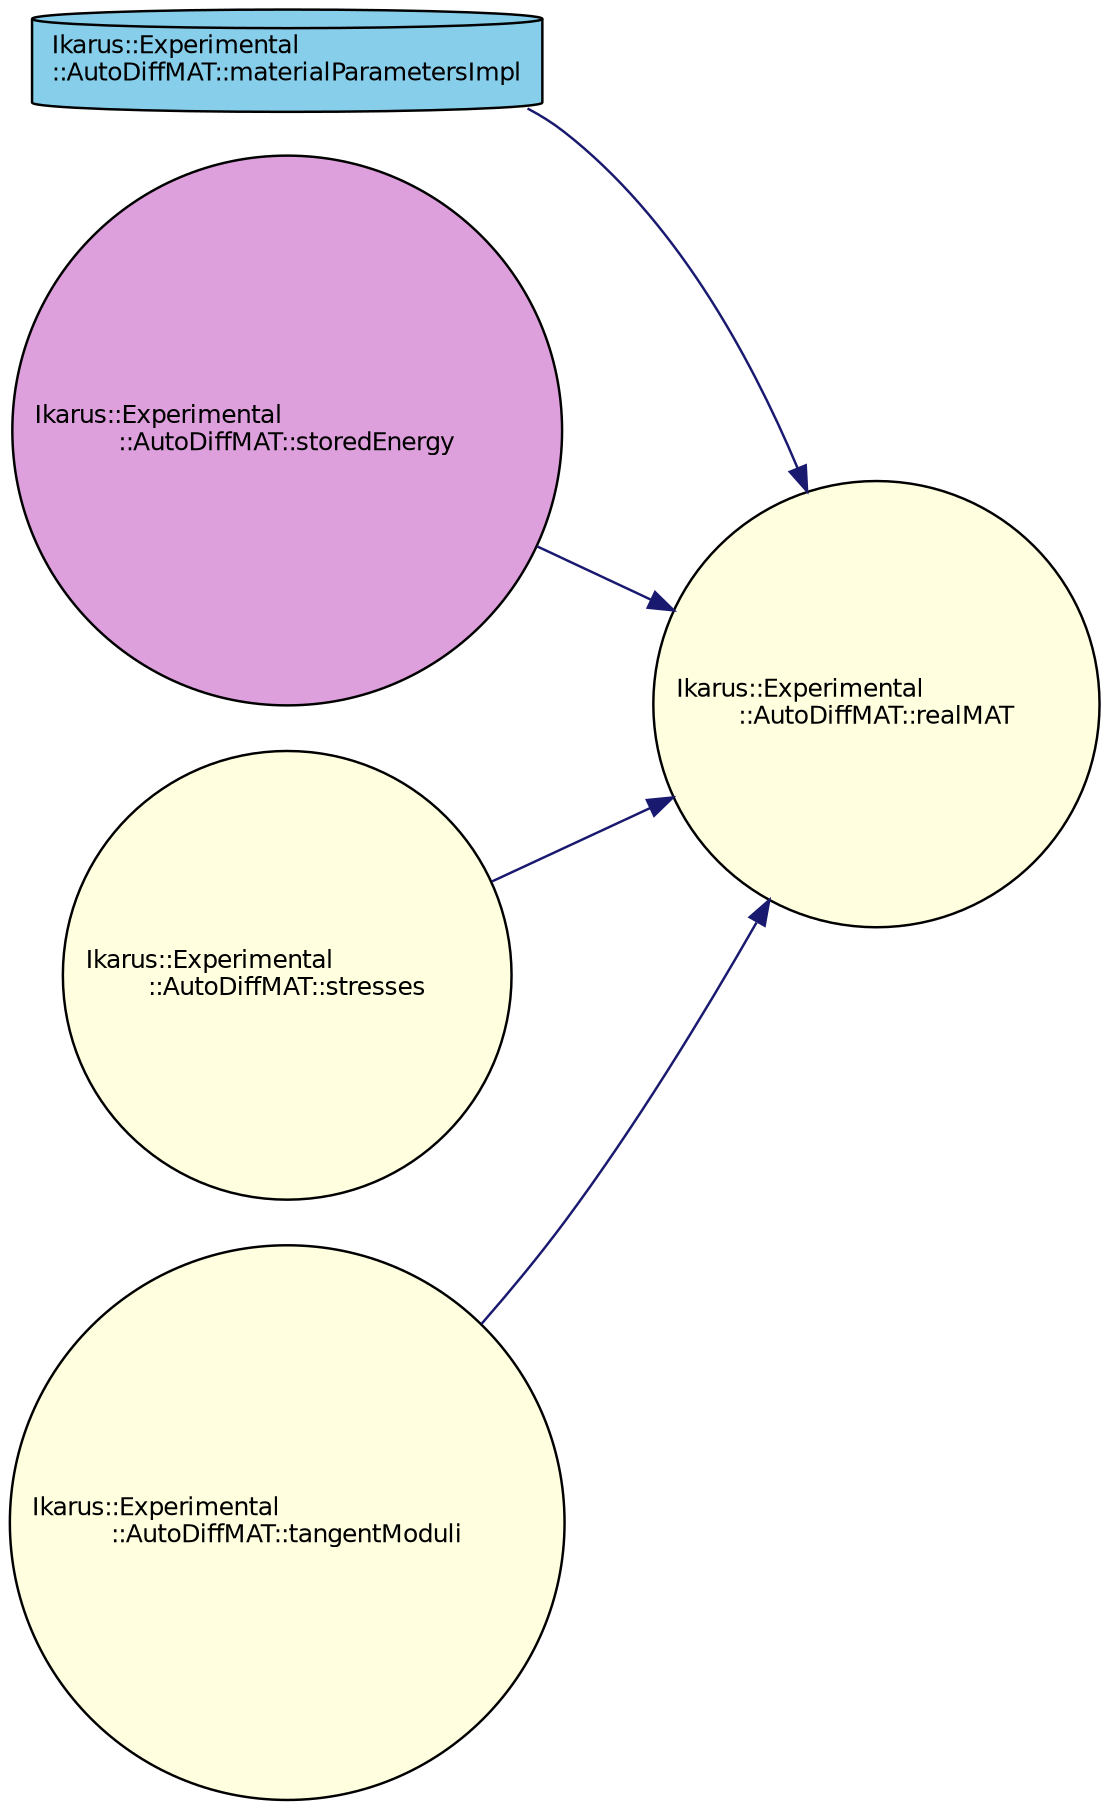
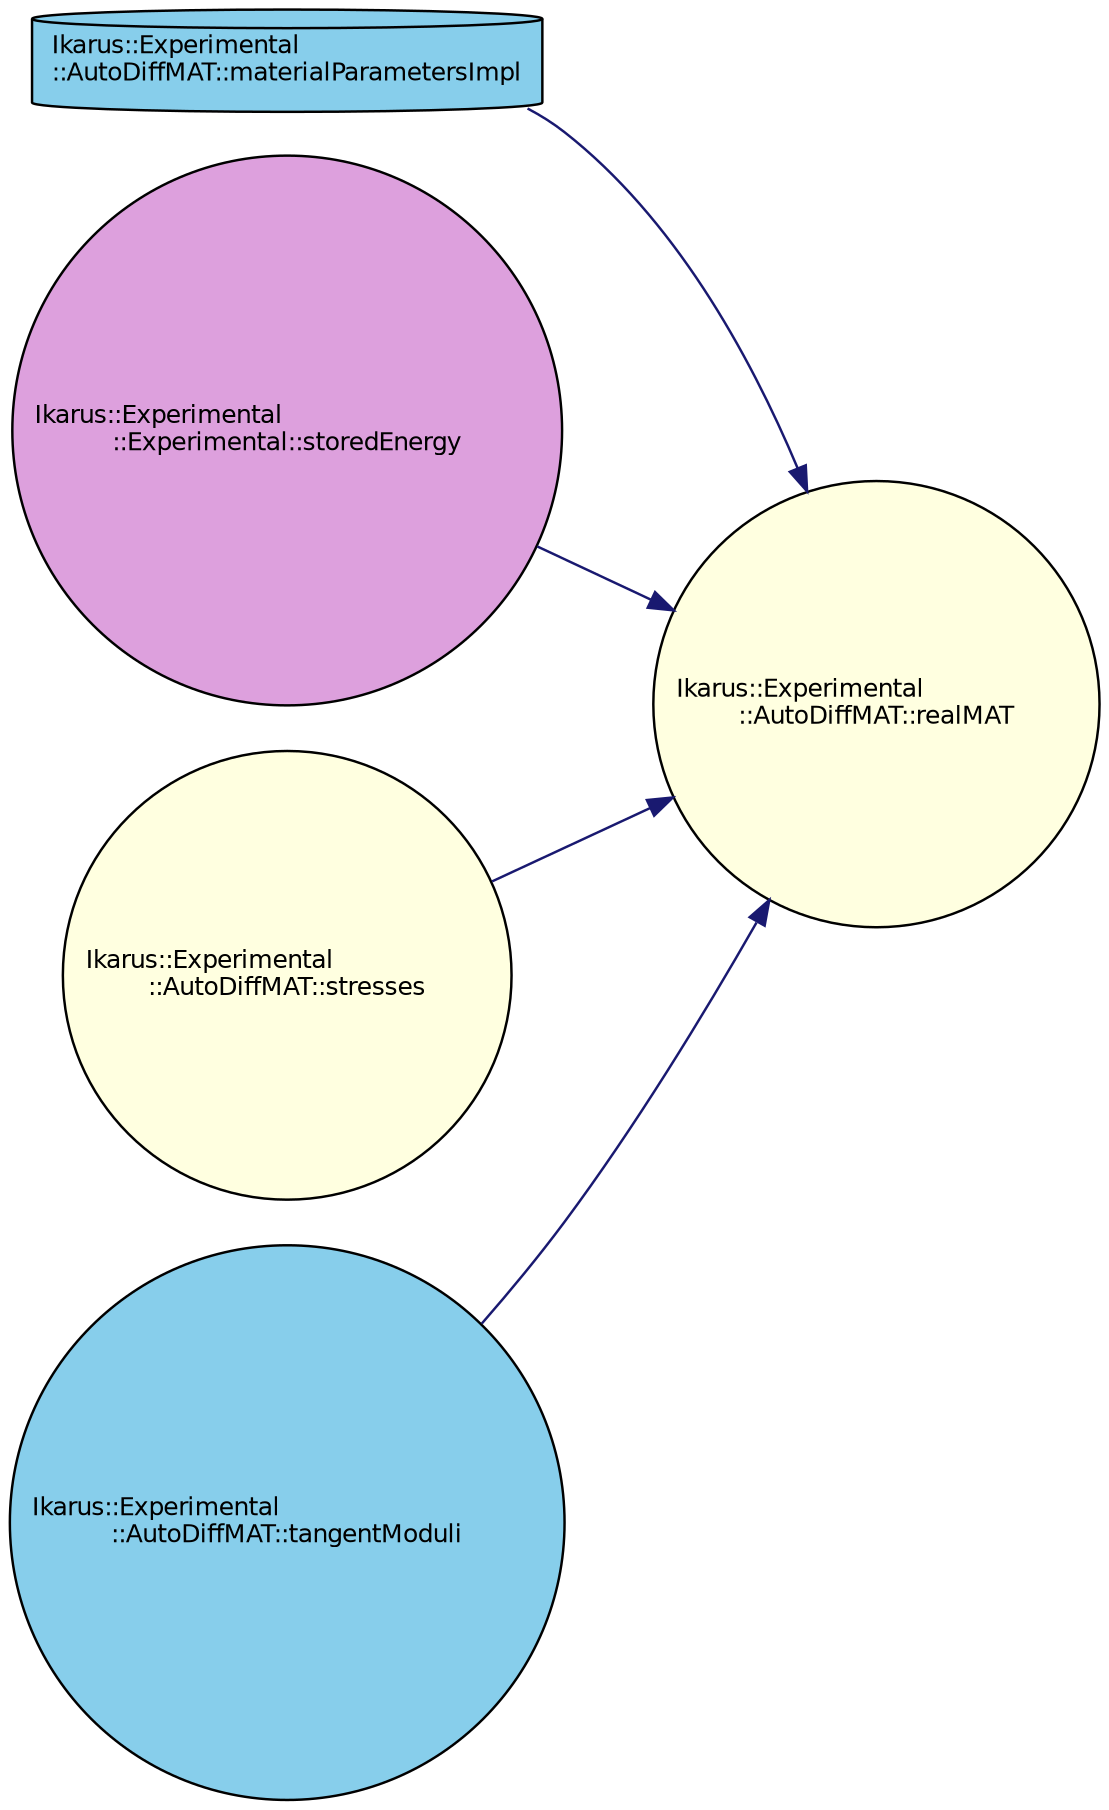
node "Ikarus::Experimental ::AutoDiffMAT::storedEnergy": label "Ikarus::Experimental ::AutoDiffMAT::storedEnergy" -> "Ikarus::Experimental ::Experimental::storedEnergy"
node "Ikarus::Experimental ::AutoDiffMAT::tangentModuli": fillcolor lightyellow -> skyblue
